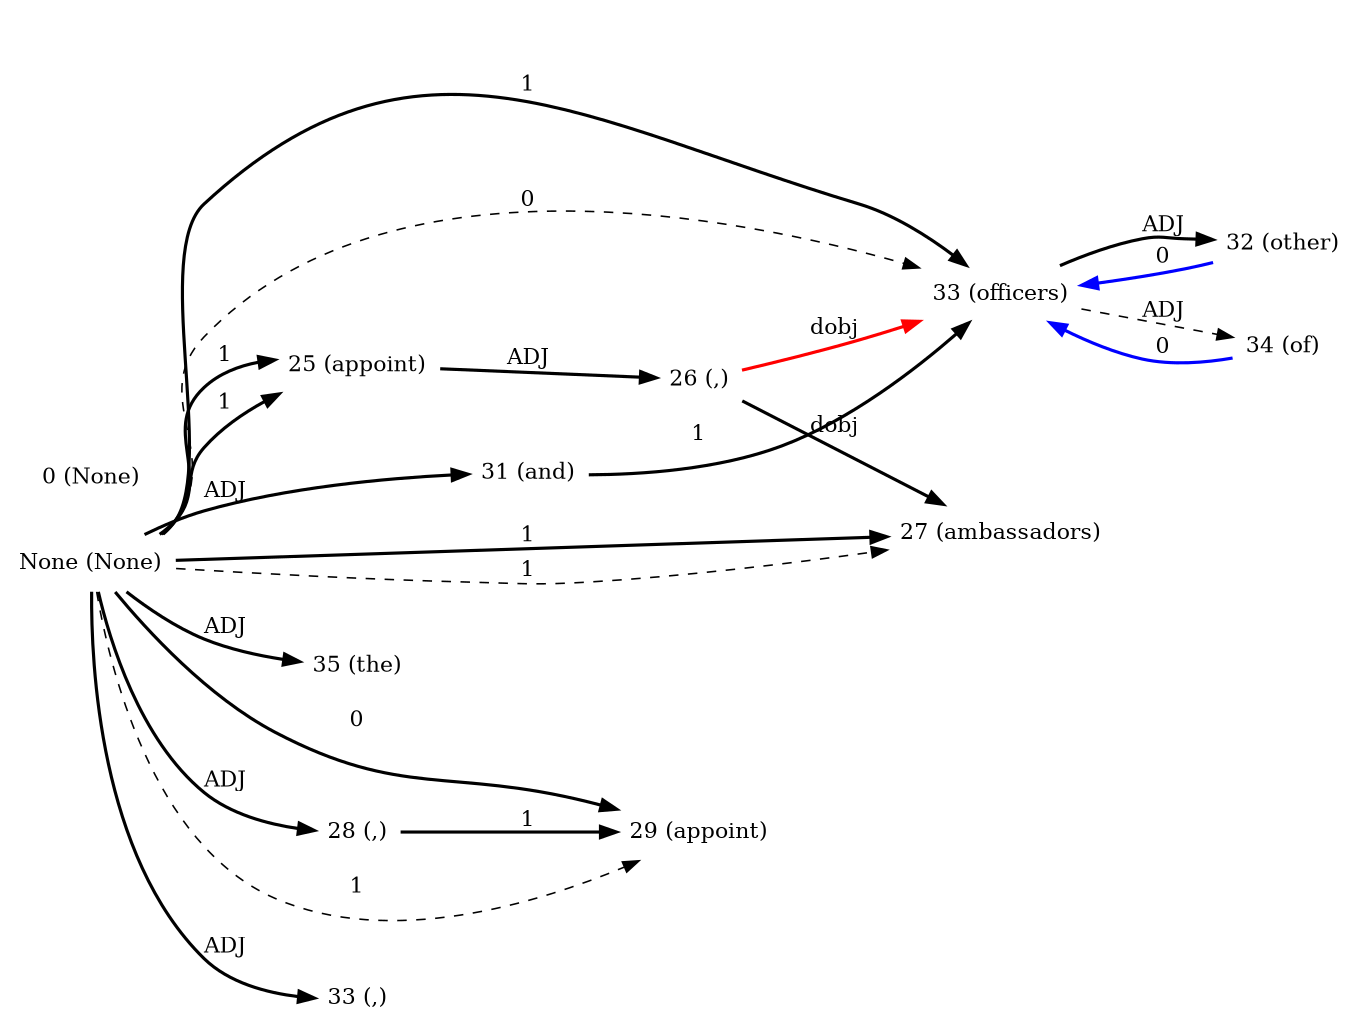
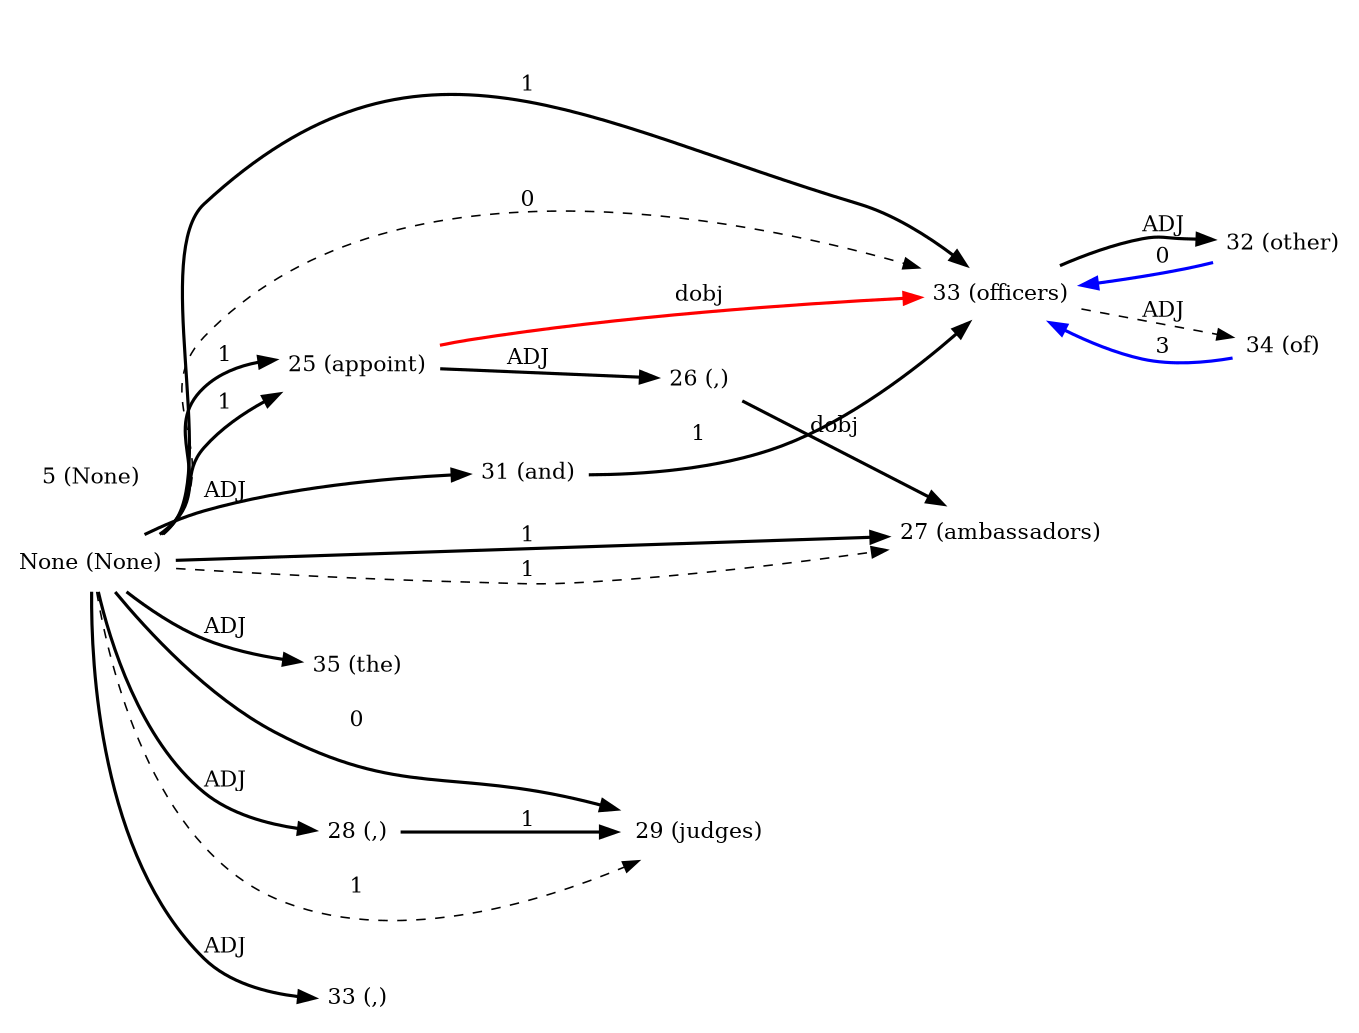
edge "34 (of)" -> "33 (officers)": label "0" -> "3"
edge "26 (,)" -> "33 (officers)": now "25 (appoint)" -> "33 (officers)"
node "0 (None)": label "0 (None)" -> "5 (None)"
node "29 (appoint)": label "29 (appoint)" -> "29 (judges)"
